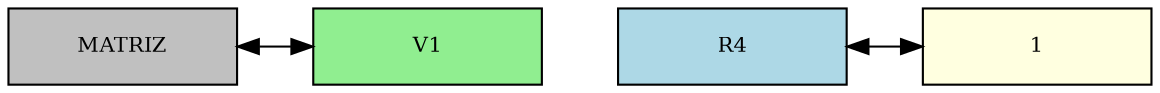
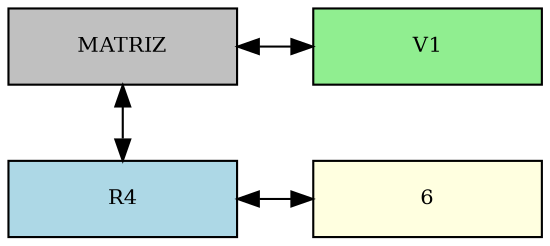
node "1": label "1" -> "6"
edge "MATRIZ" -- "R4": added
